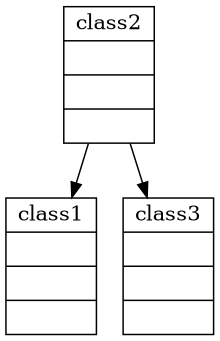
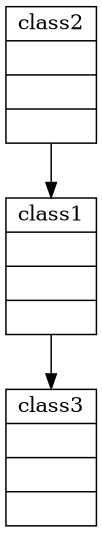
edge "class2" -> "class3": now "class1" -> "class3"
